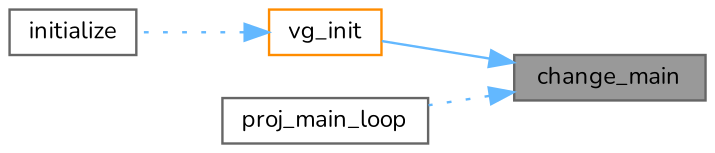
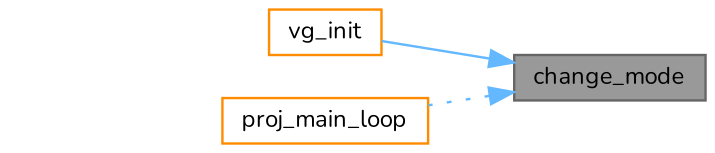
node "initialize": removed
node "change_main": label "change_main" -> "change_mode"
node "proj_main_loop": color gray40 -> darkorange
